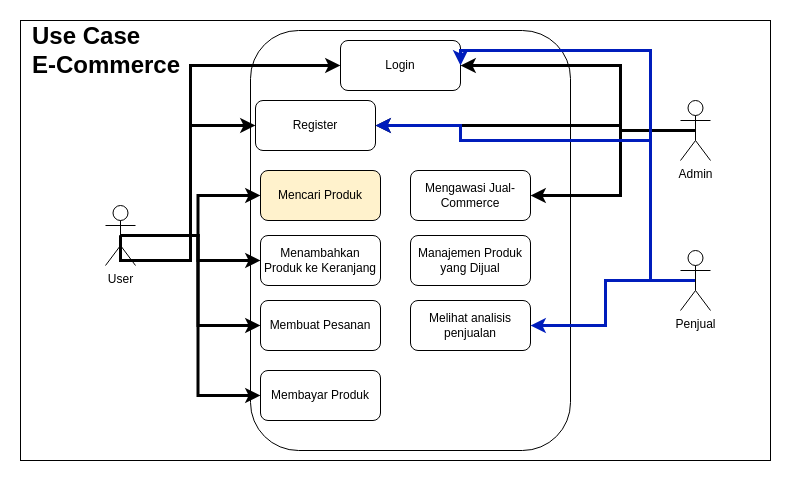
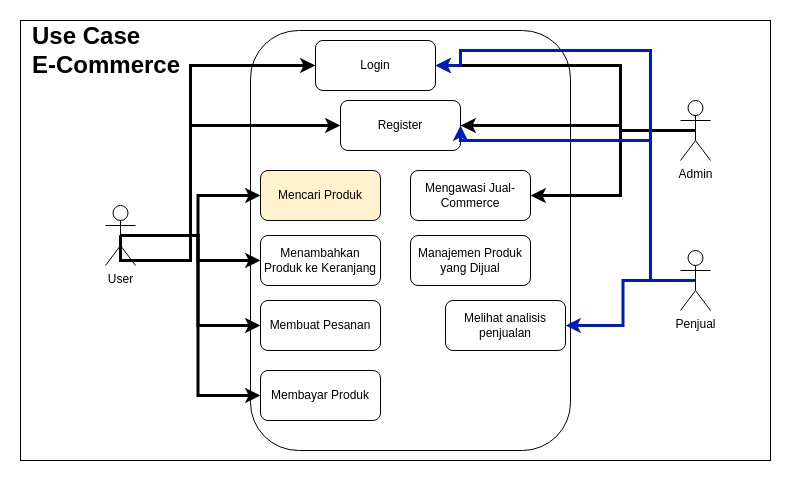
node "Login": moved (401, 66) -> (376, 66)
node "Register": moved (316, 126) -> (401, 126)
node "Melihat analisis penjualan": moved (471, 326) -> (506, 326)
